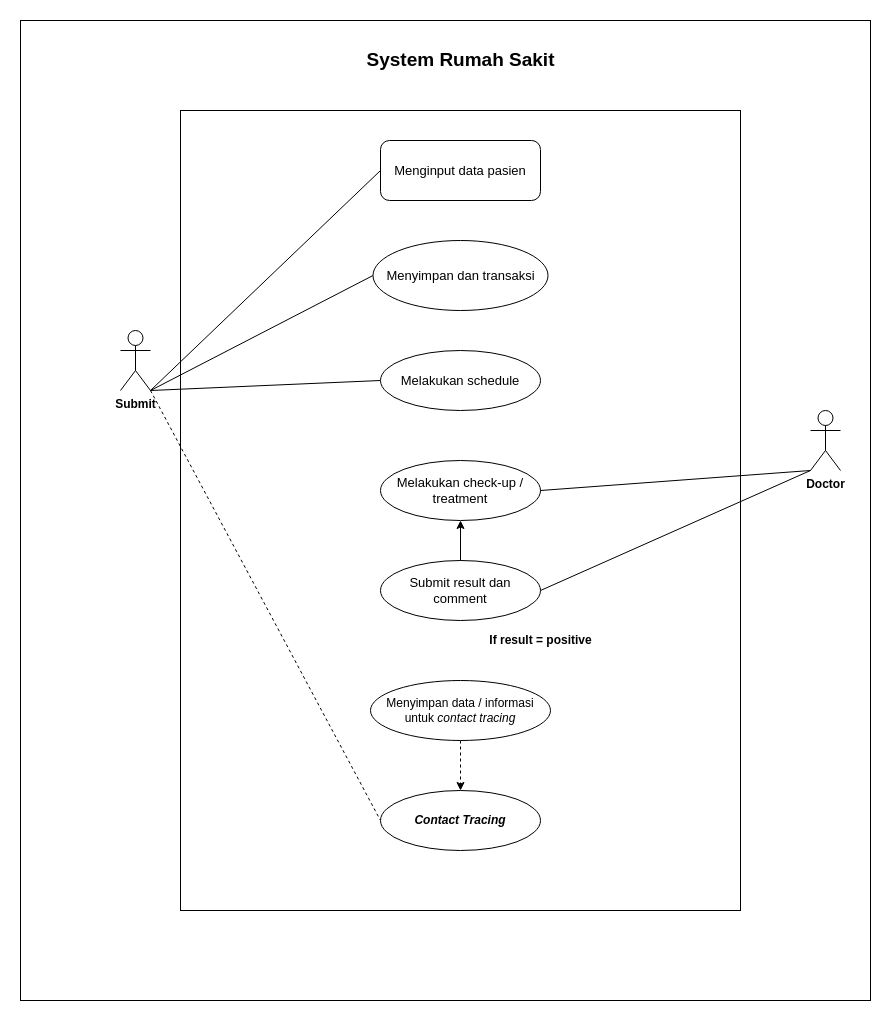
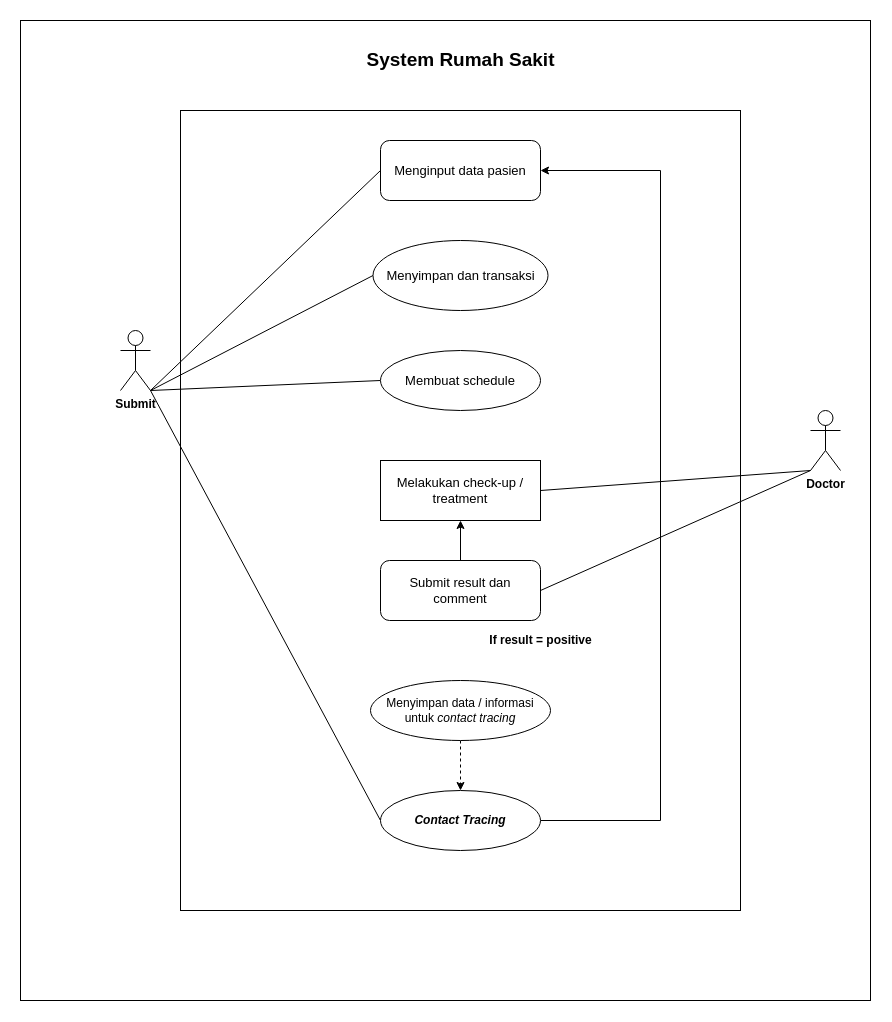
node "Melakukan schedule": label "Melakukan schedule" -> "Membuat schedule"
node "Melakukan check-up / treatment": shape ellipse -> rectangle
edge "Contact Tracing" -> "Menginput data pasien": added
node "Submit result dan comment": shape ellipse -> rounded rectangle
edge "Submit" -- "Contact Tracing": style dashed -> solid
